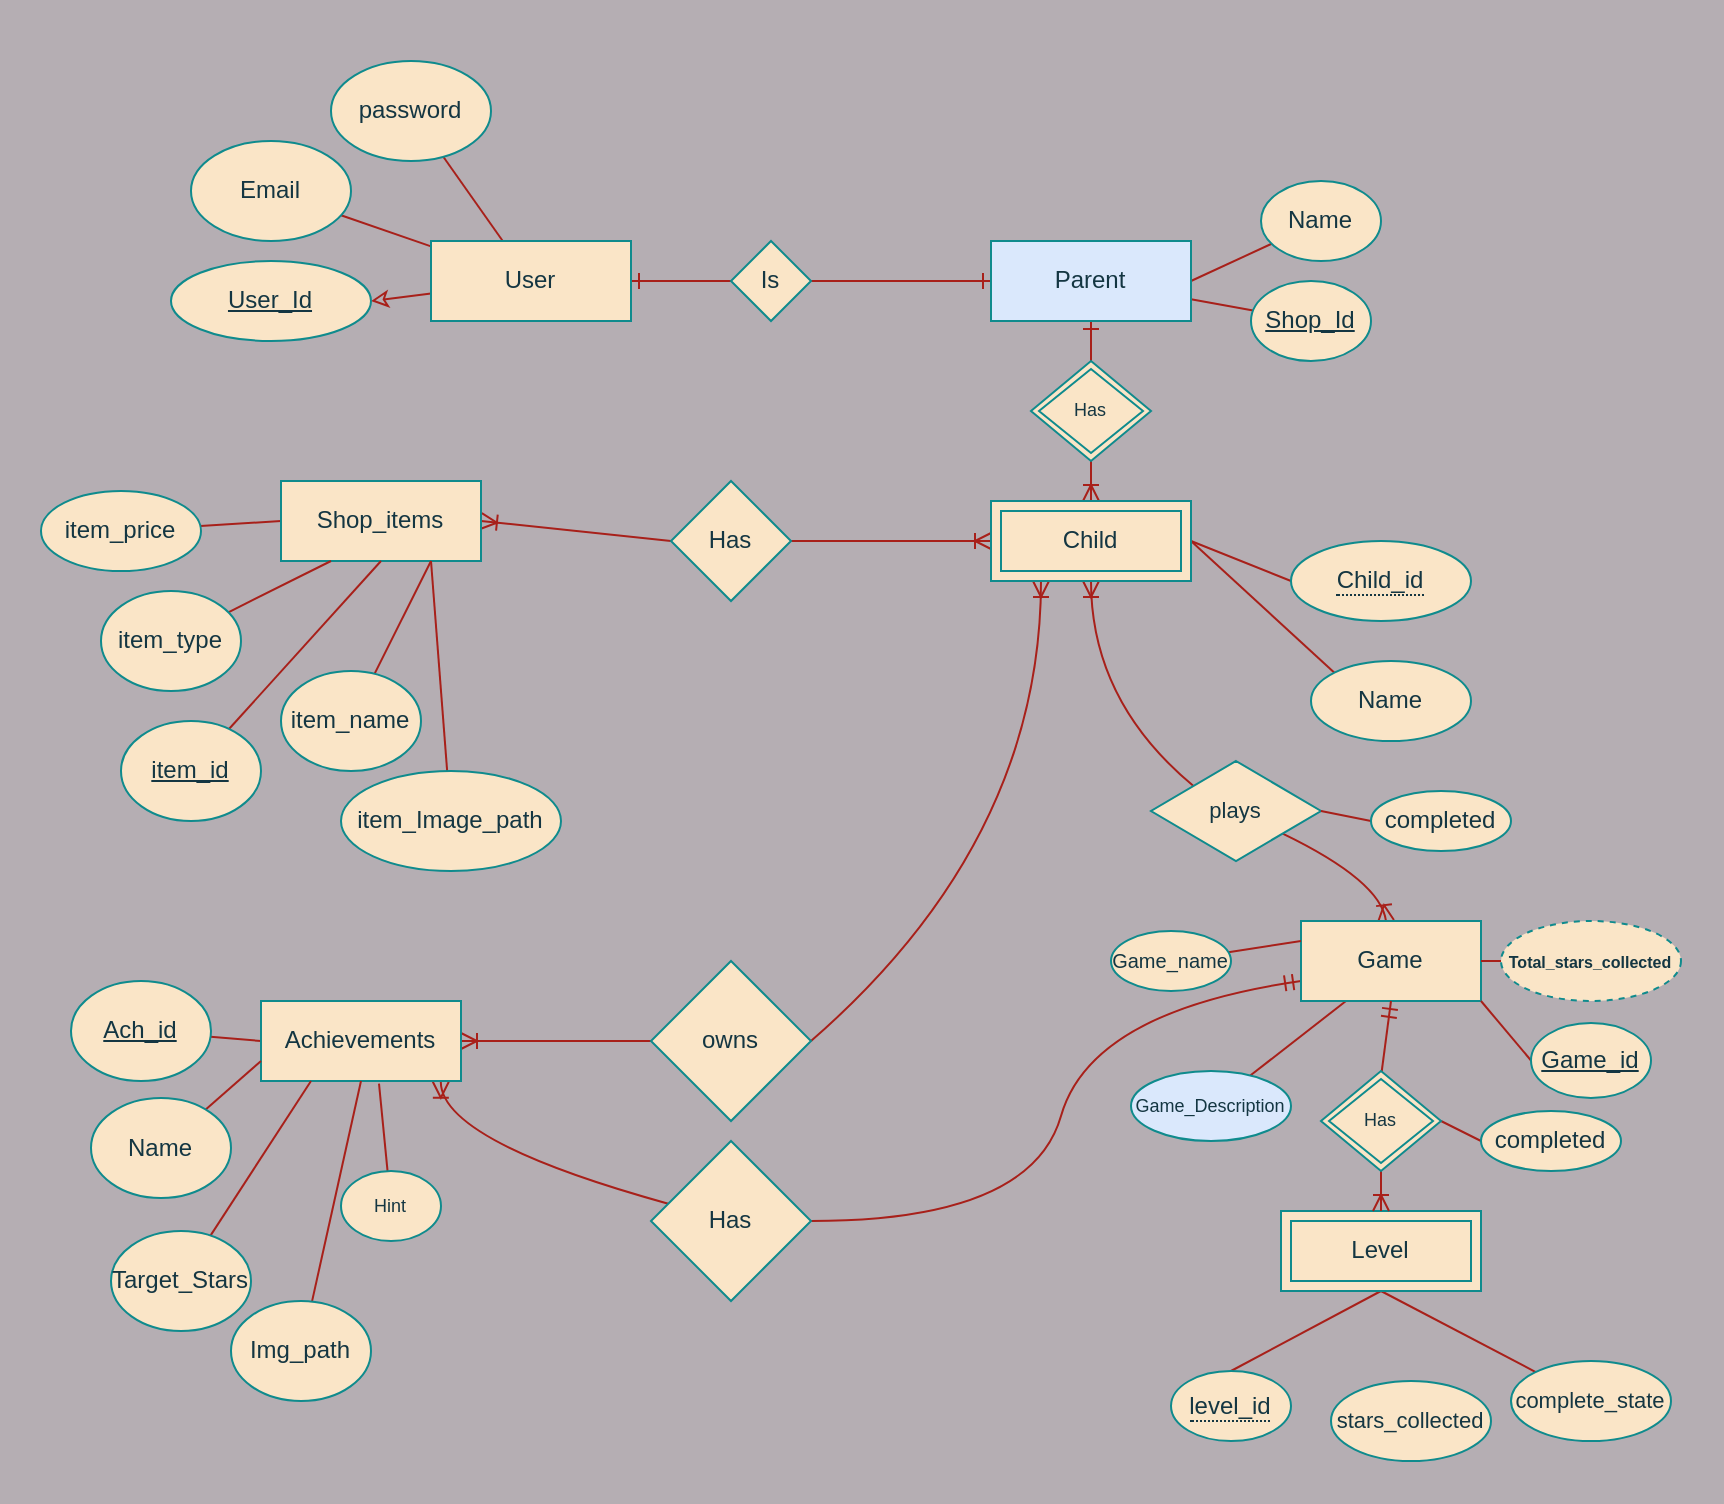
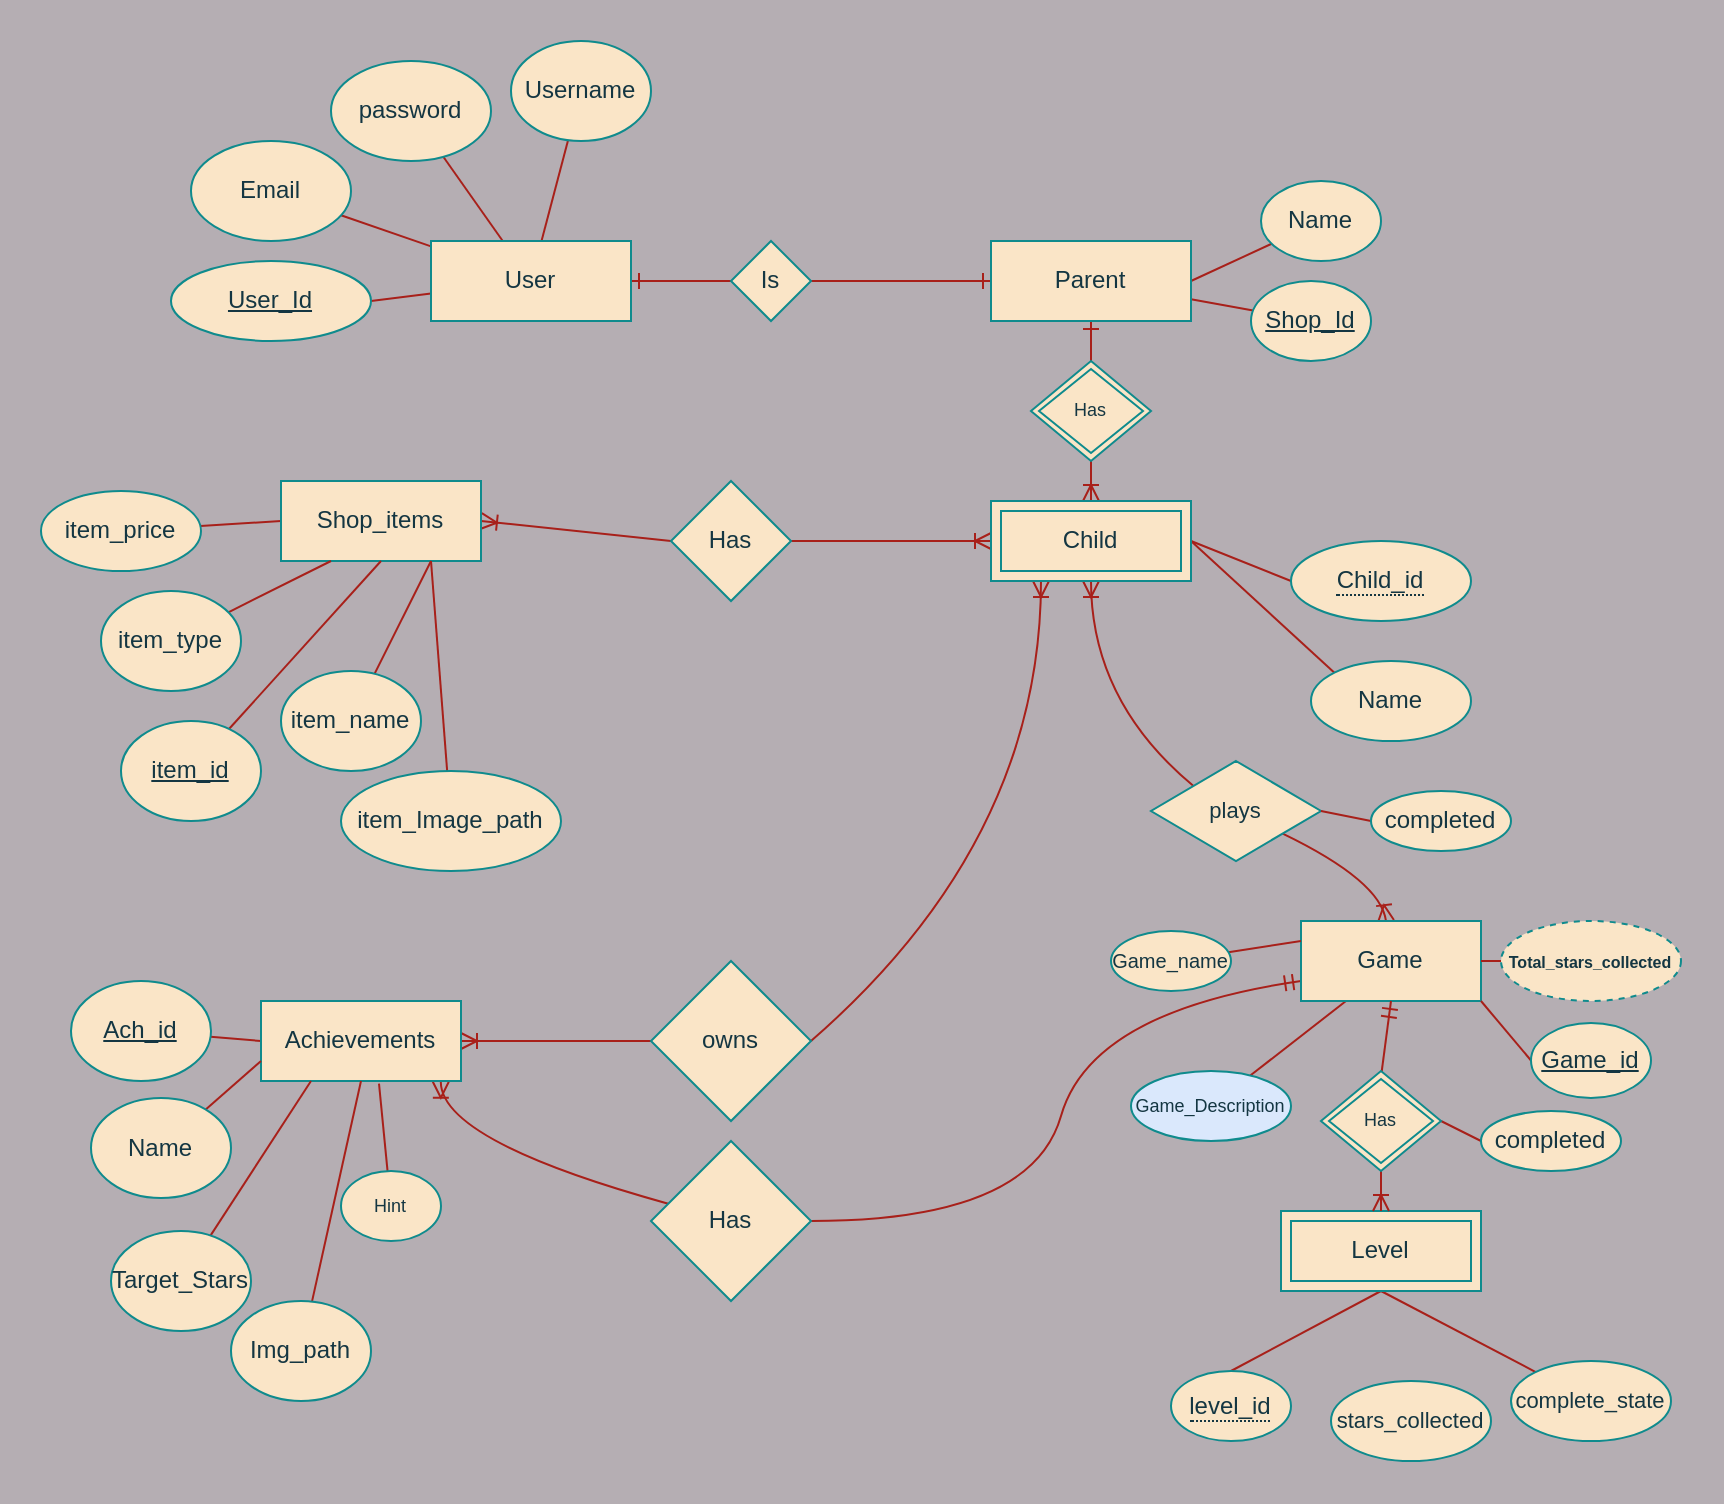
node "Username": added
edge "Username" -- "User": added
node "Parent": fillcolor #dae8fc -> #fae5c7
edge "User" -> "User_Id": arrowhead classic -> none
